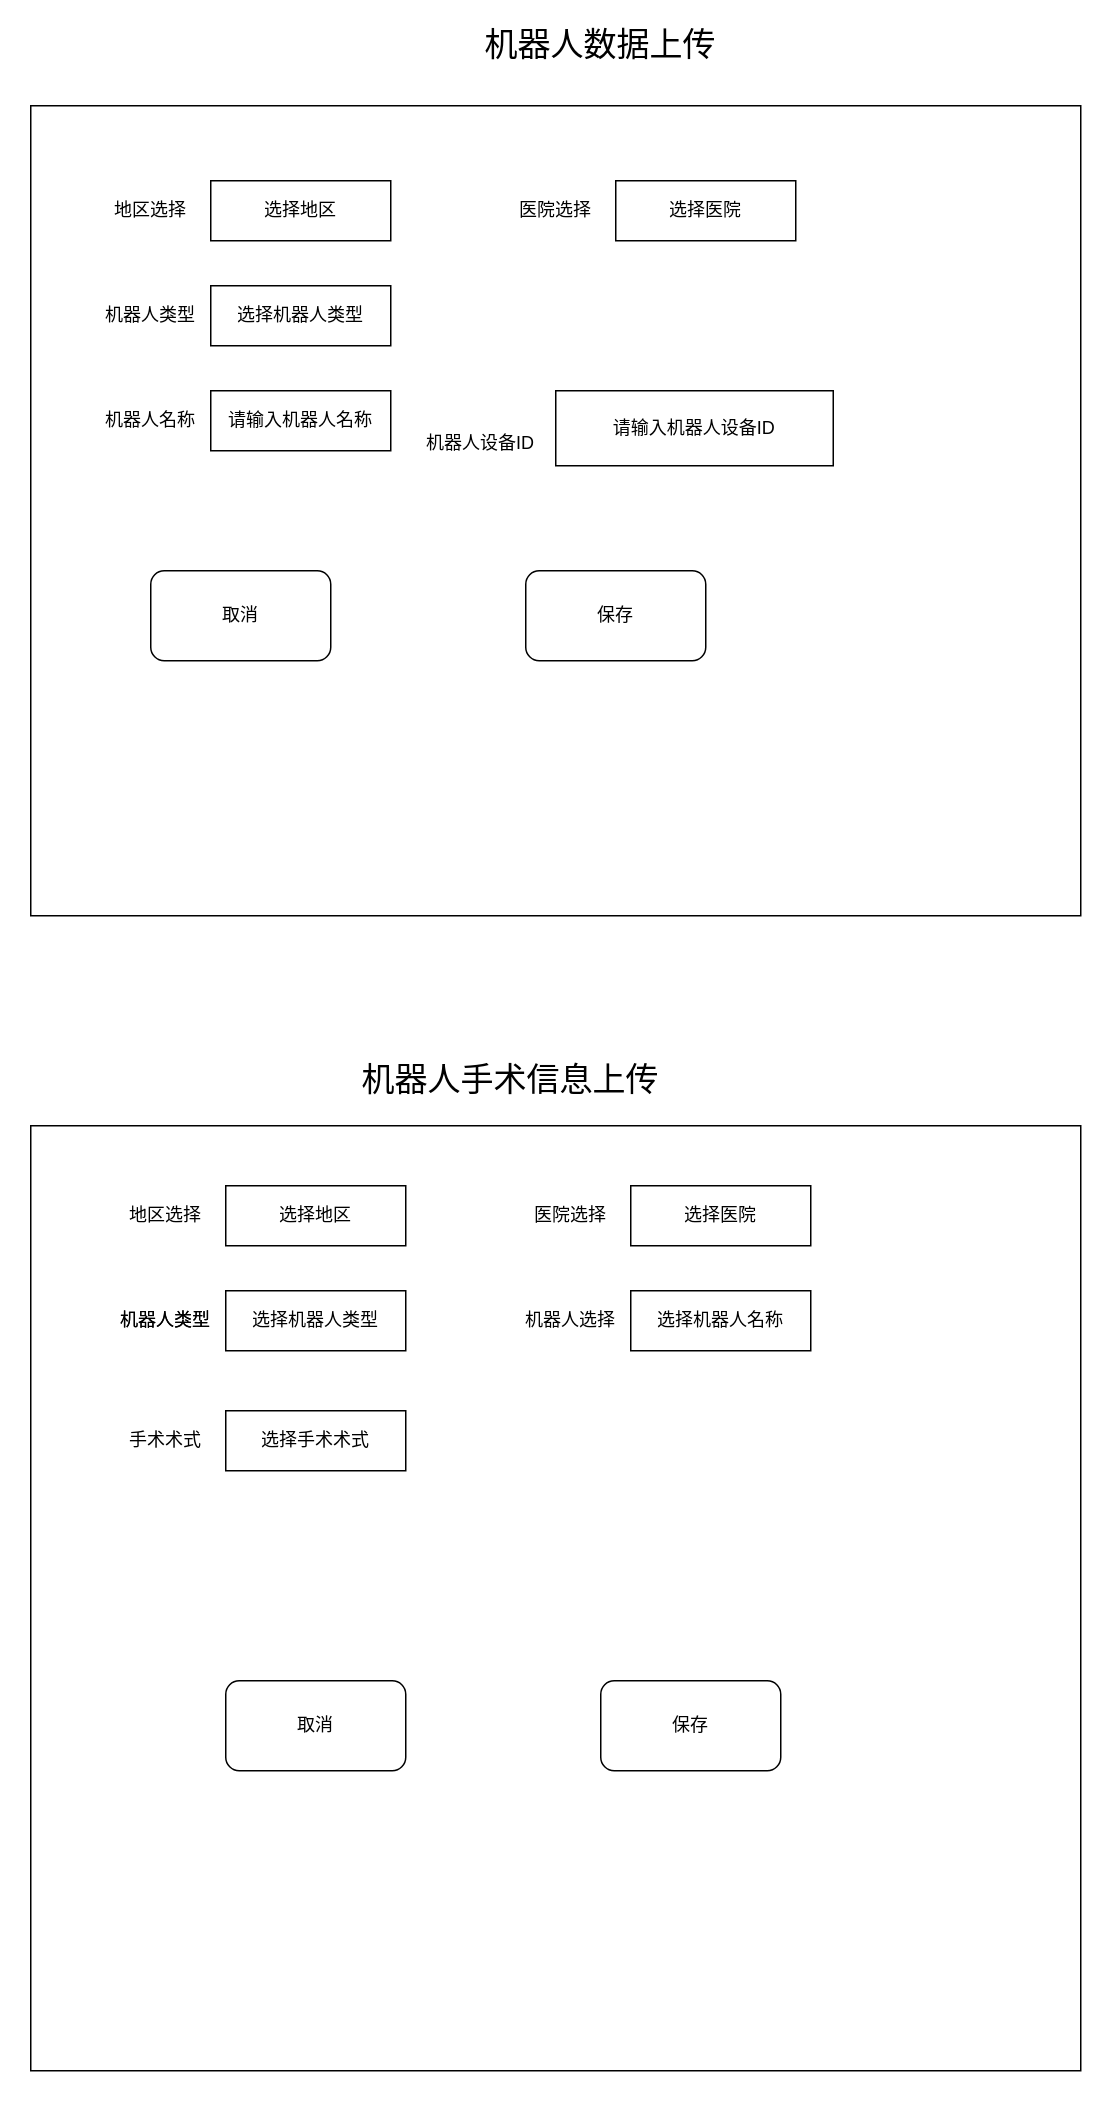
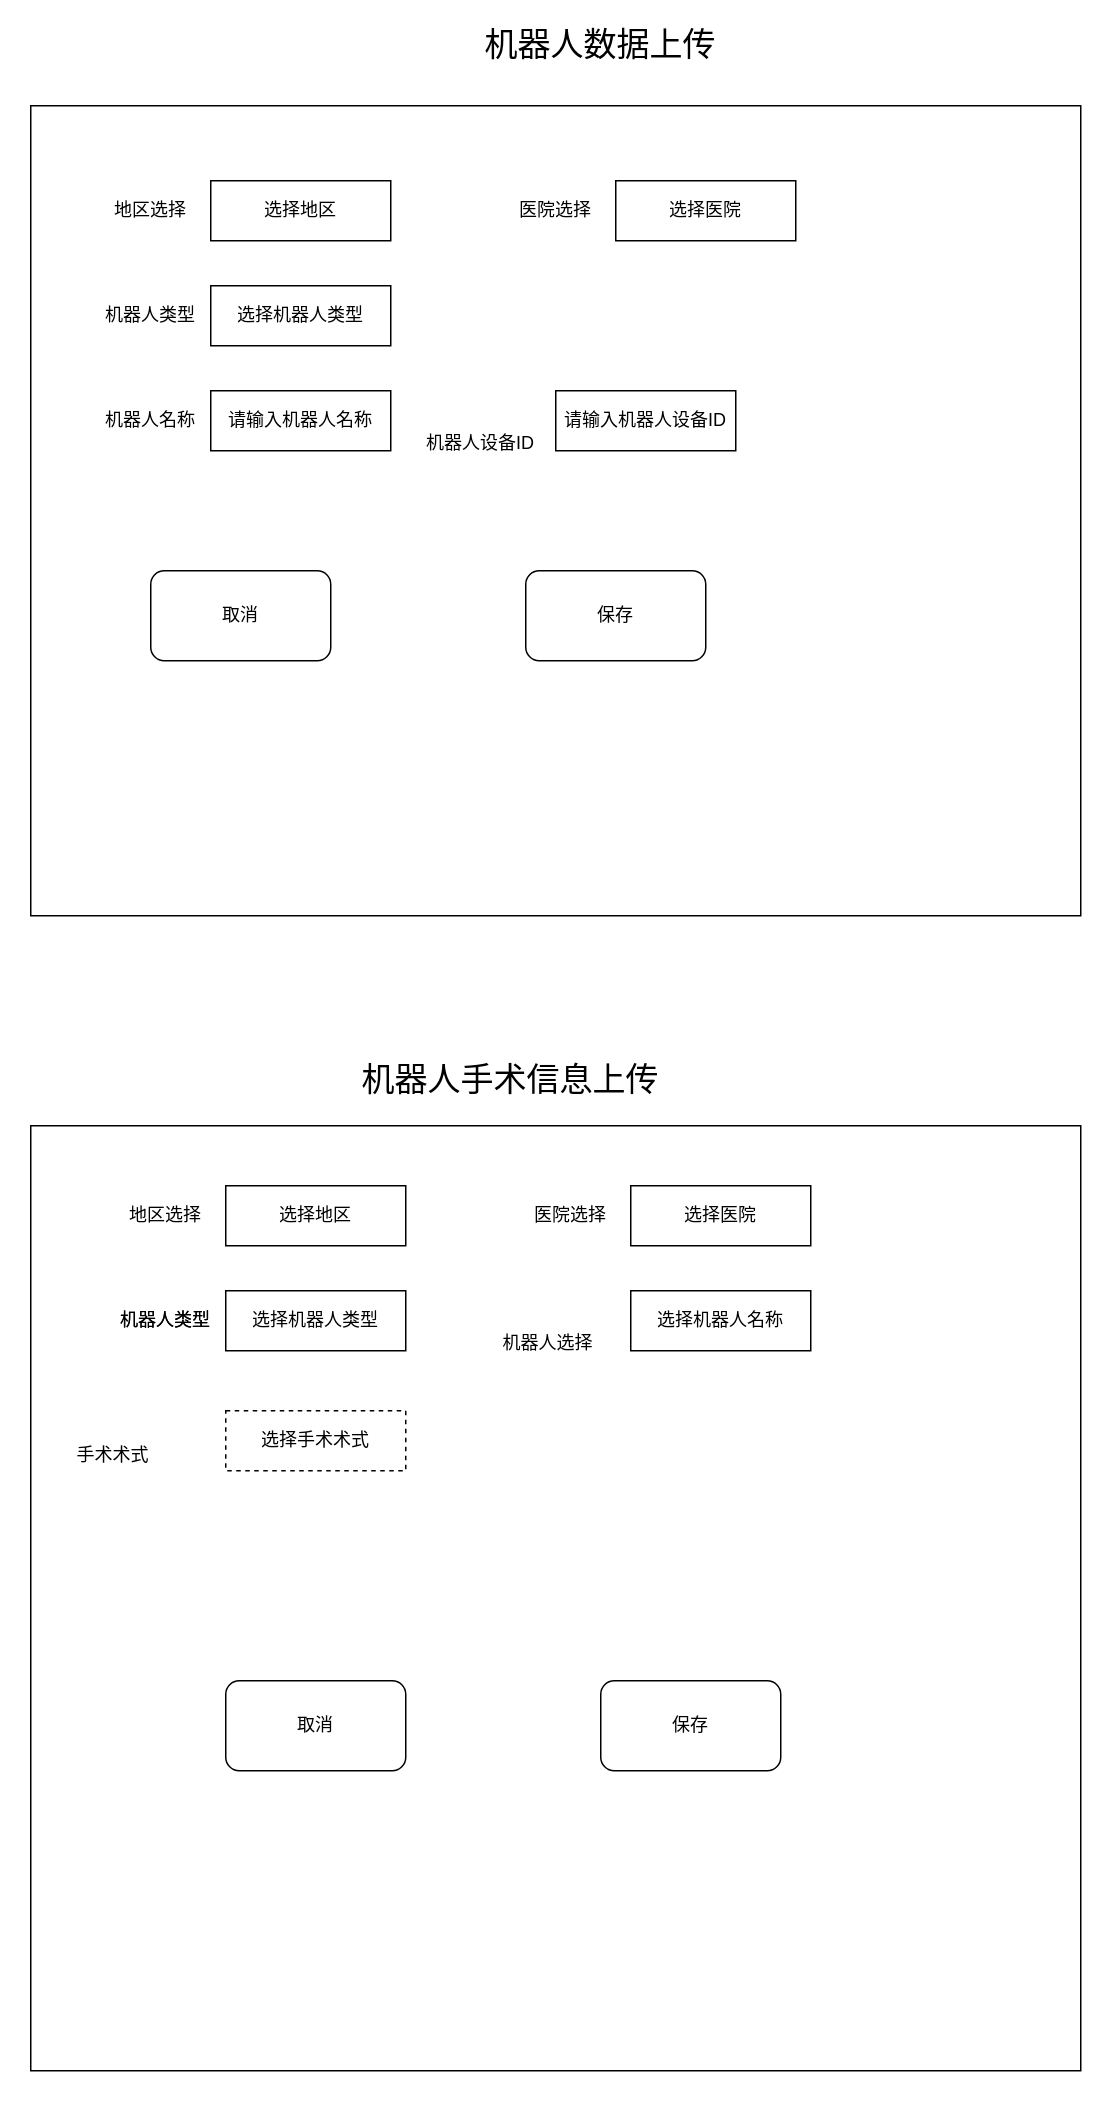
node "请输入机器人设备ID": size 278x75 -> 180x60
node "机器人选择": moved (571, 1321) -> (548, 1343)
node "手术术式": moved (166, 1441) -> (113, 1456)
node "选择手术术式": style solid -> dashed
